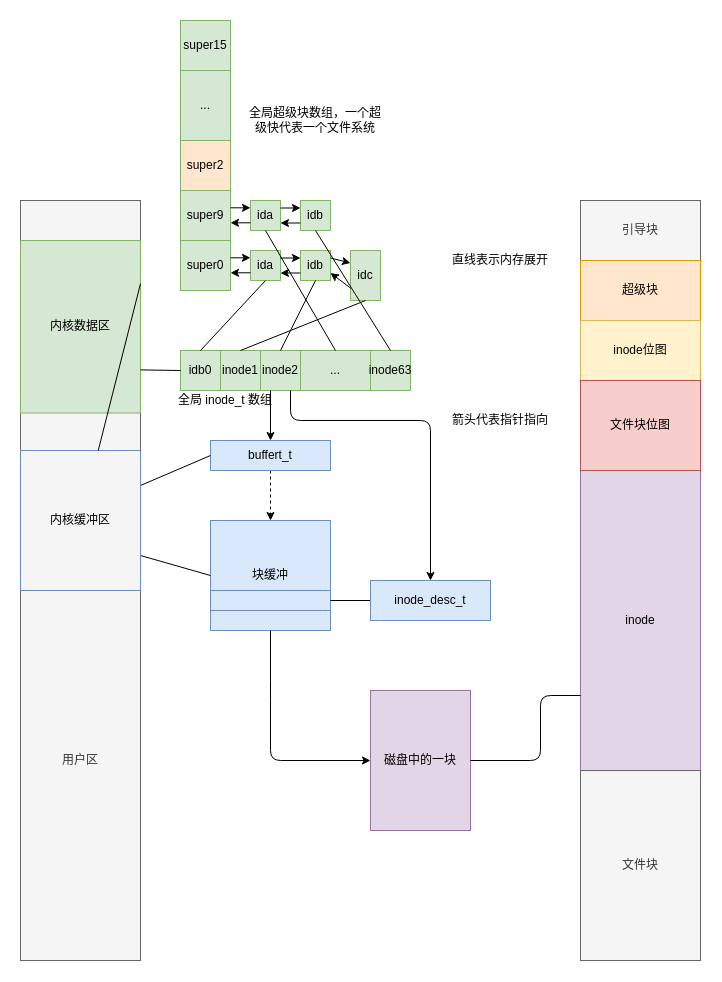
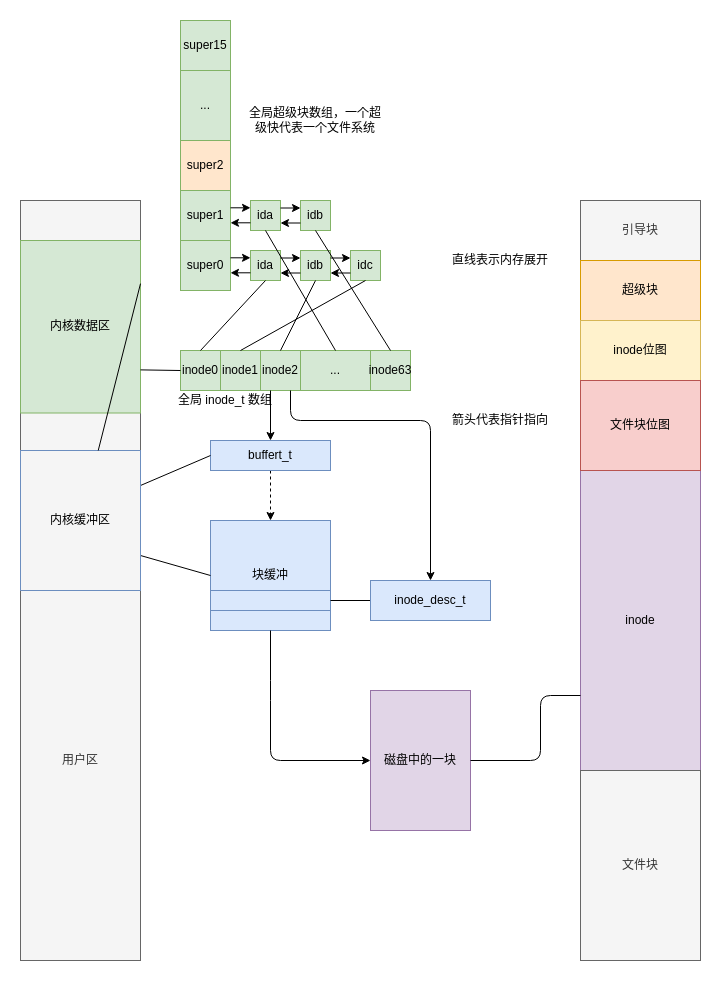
node "super9": label "super9" -> "super1"
node "idc": size 30x50 -> 30x30
node "idb0": label "idb0" -> "inode0"
